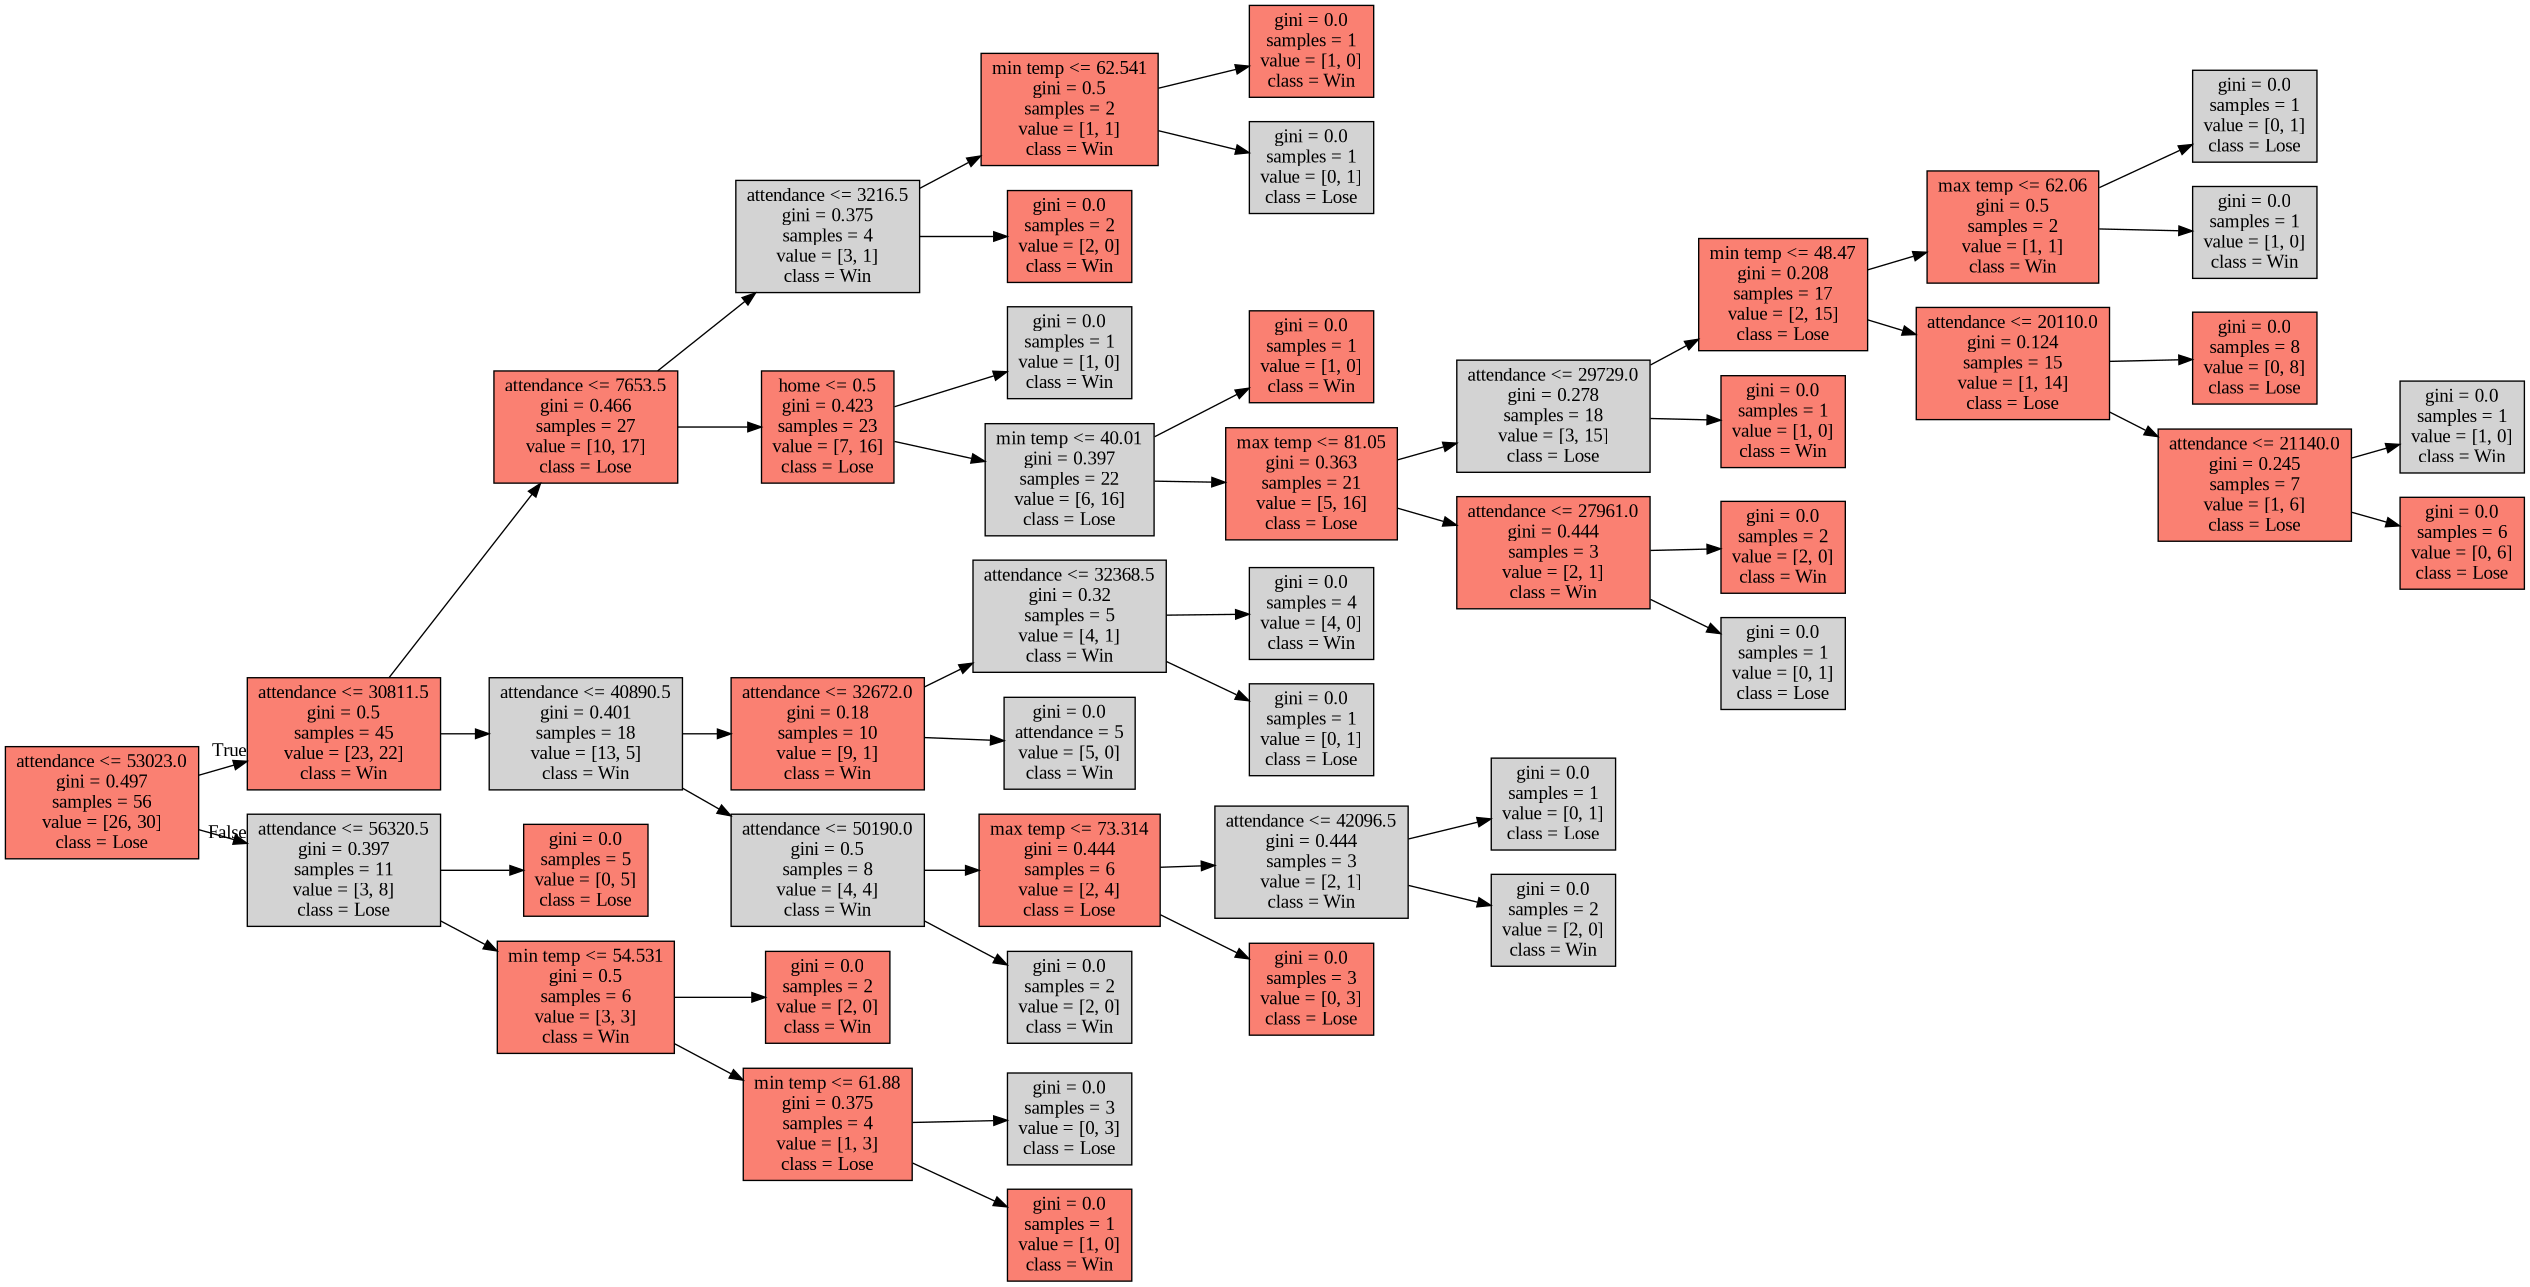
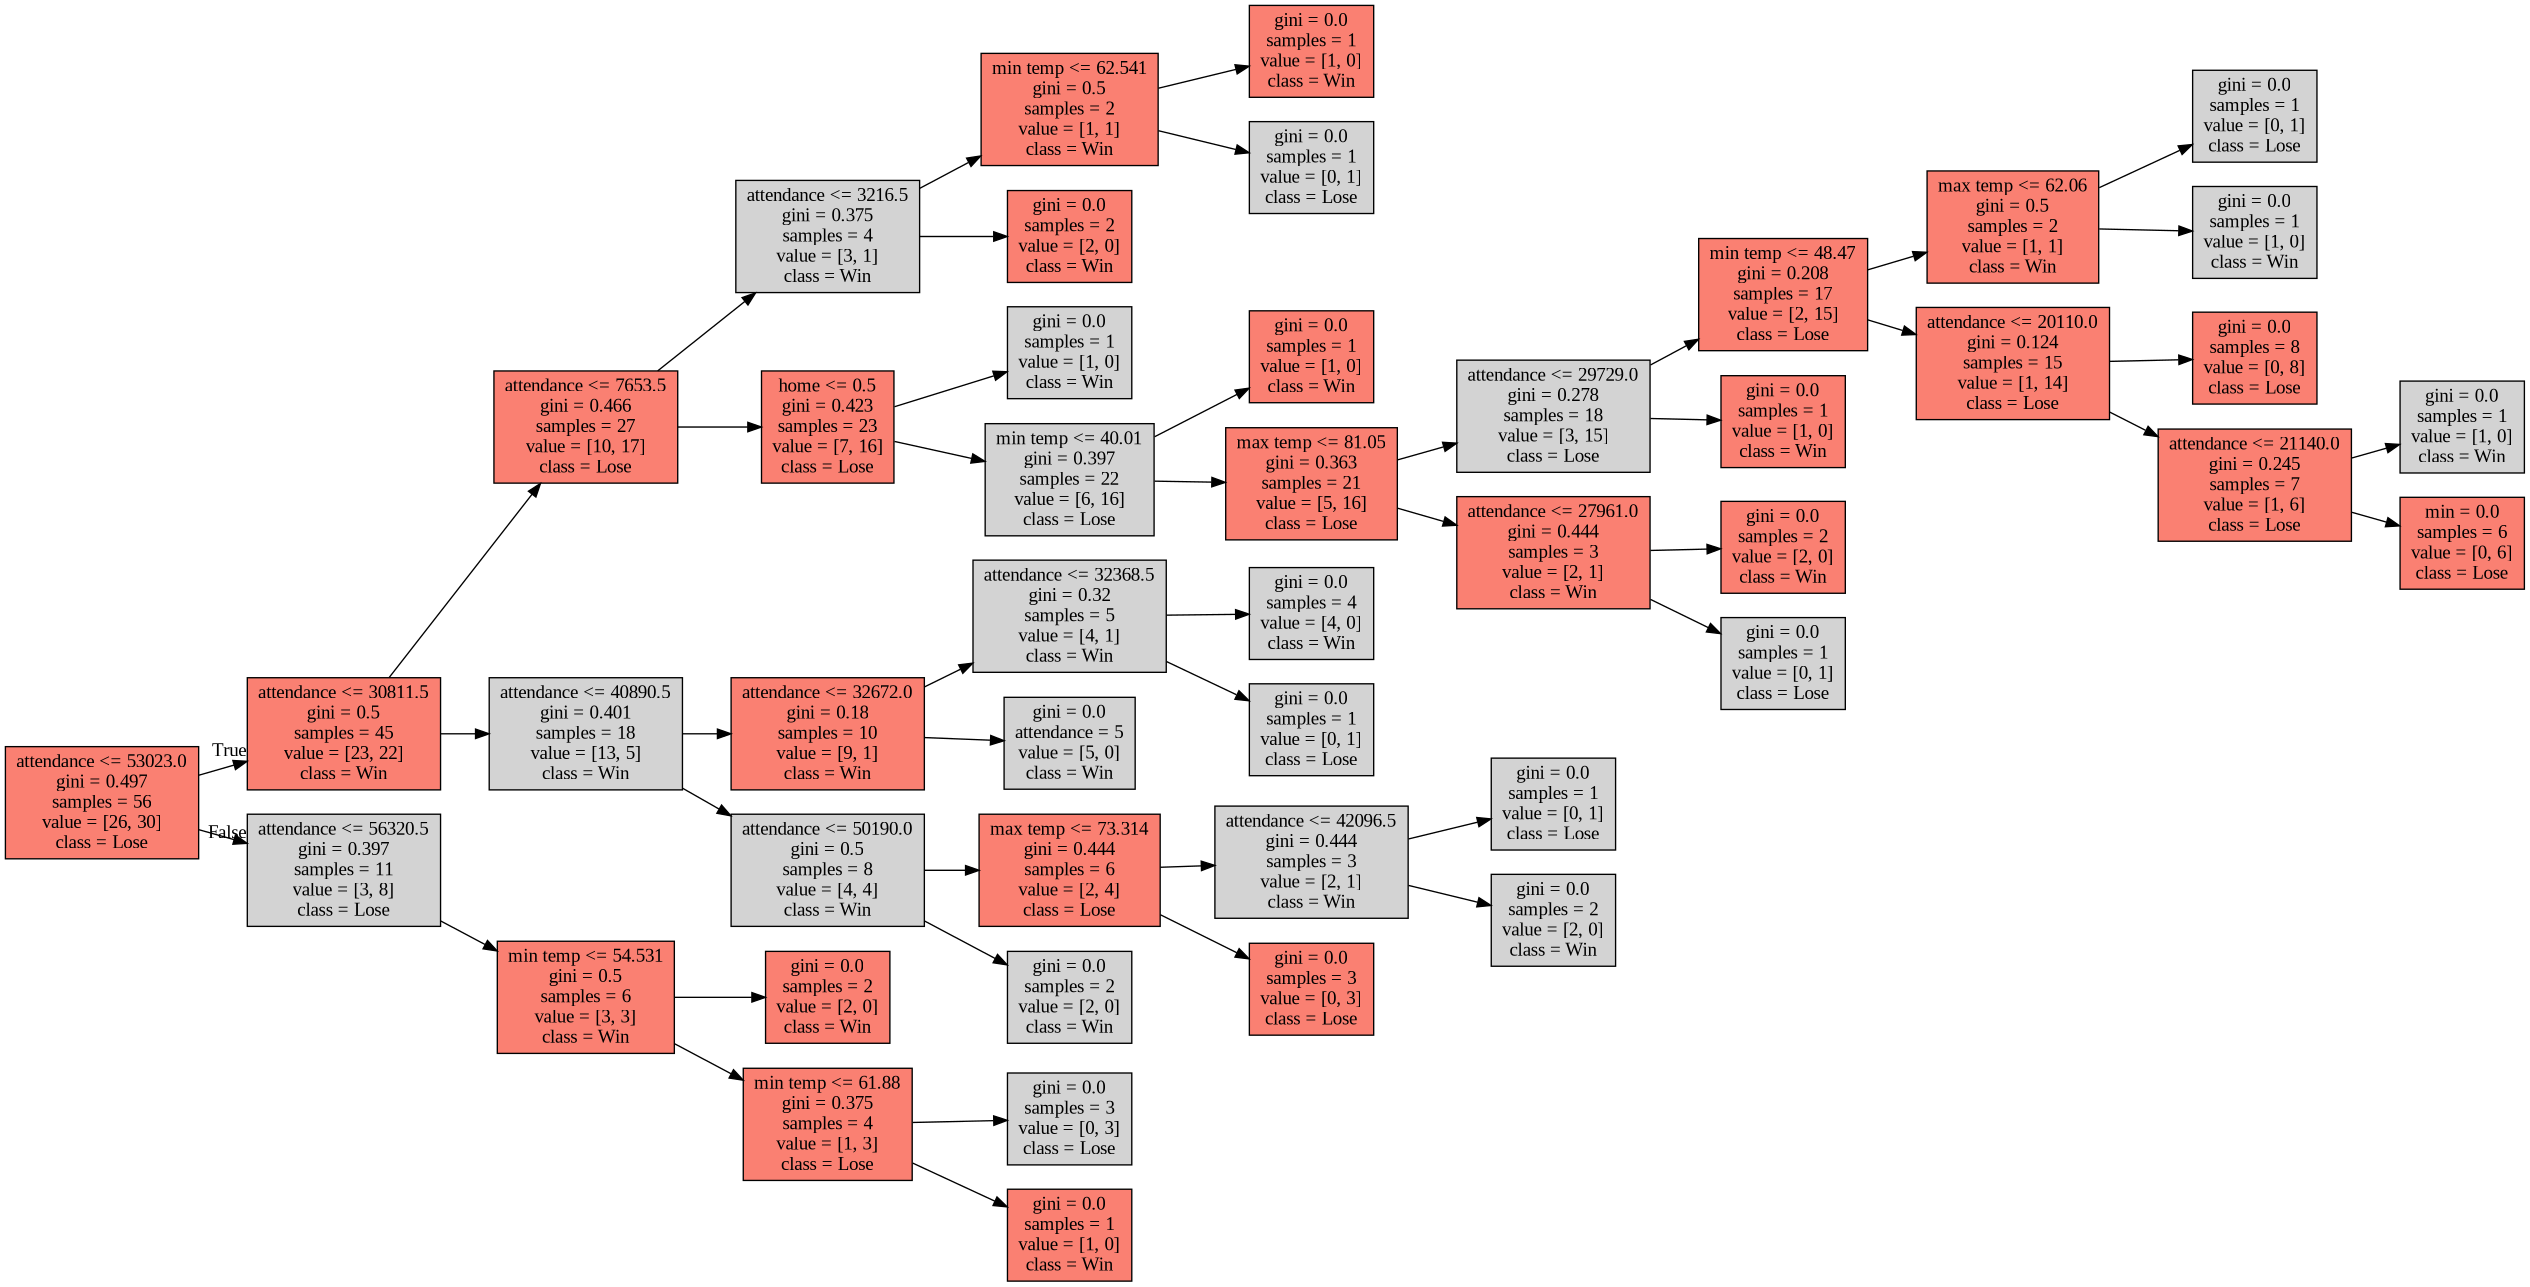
node "gini = 0.0 samples = 6 value = [0, 6] class = Lose": label "gini = 0.0 samples = 6 value = [0, 6] class = Lose" -> "min = 0.0 samples = 6 value = [0, 6] class = Lose"
node "gini = 0.0 samples = 5 value = [0, 5] class = Lose": removed
